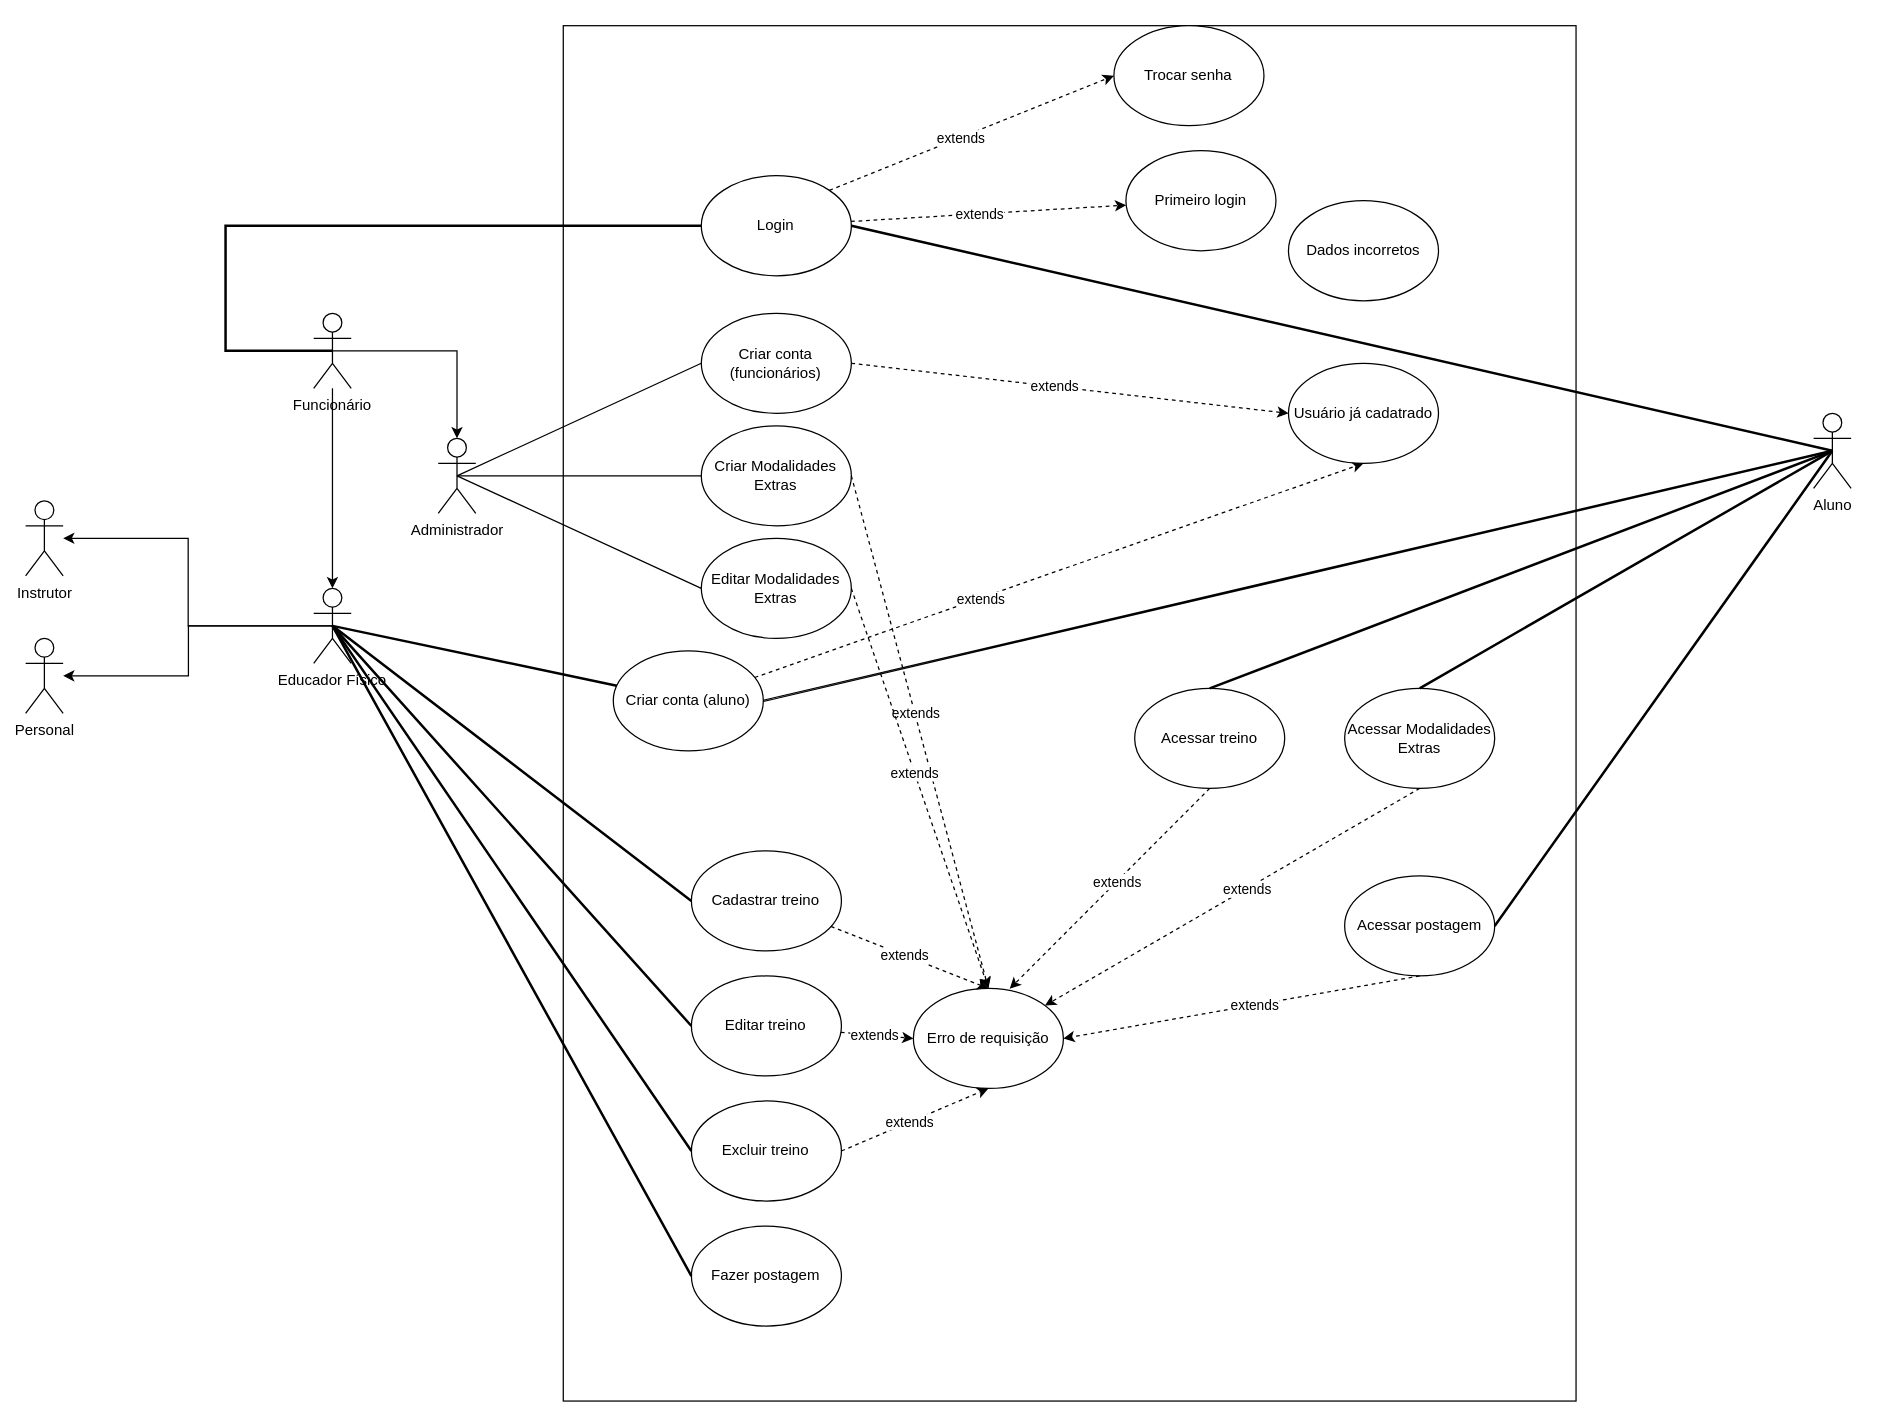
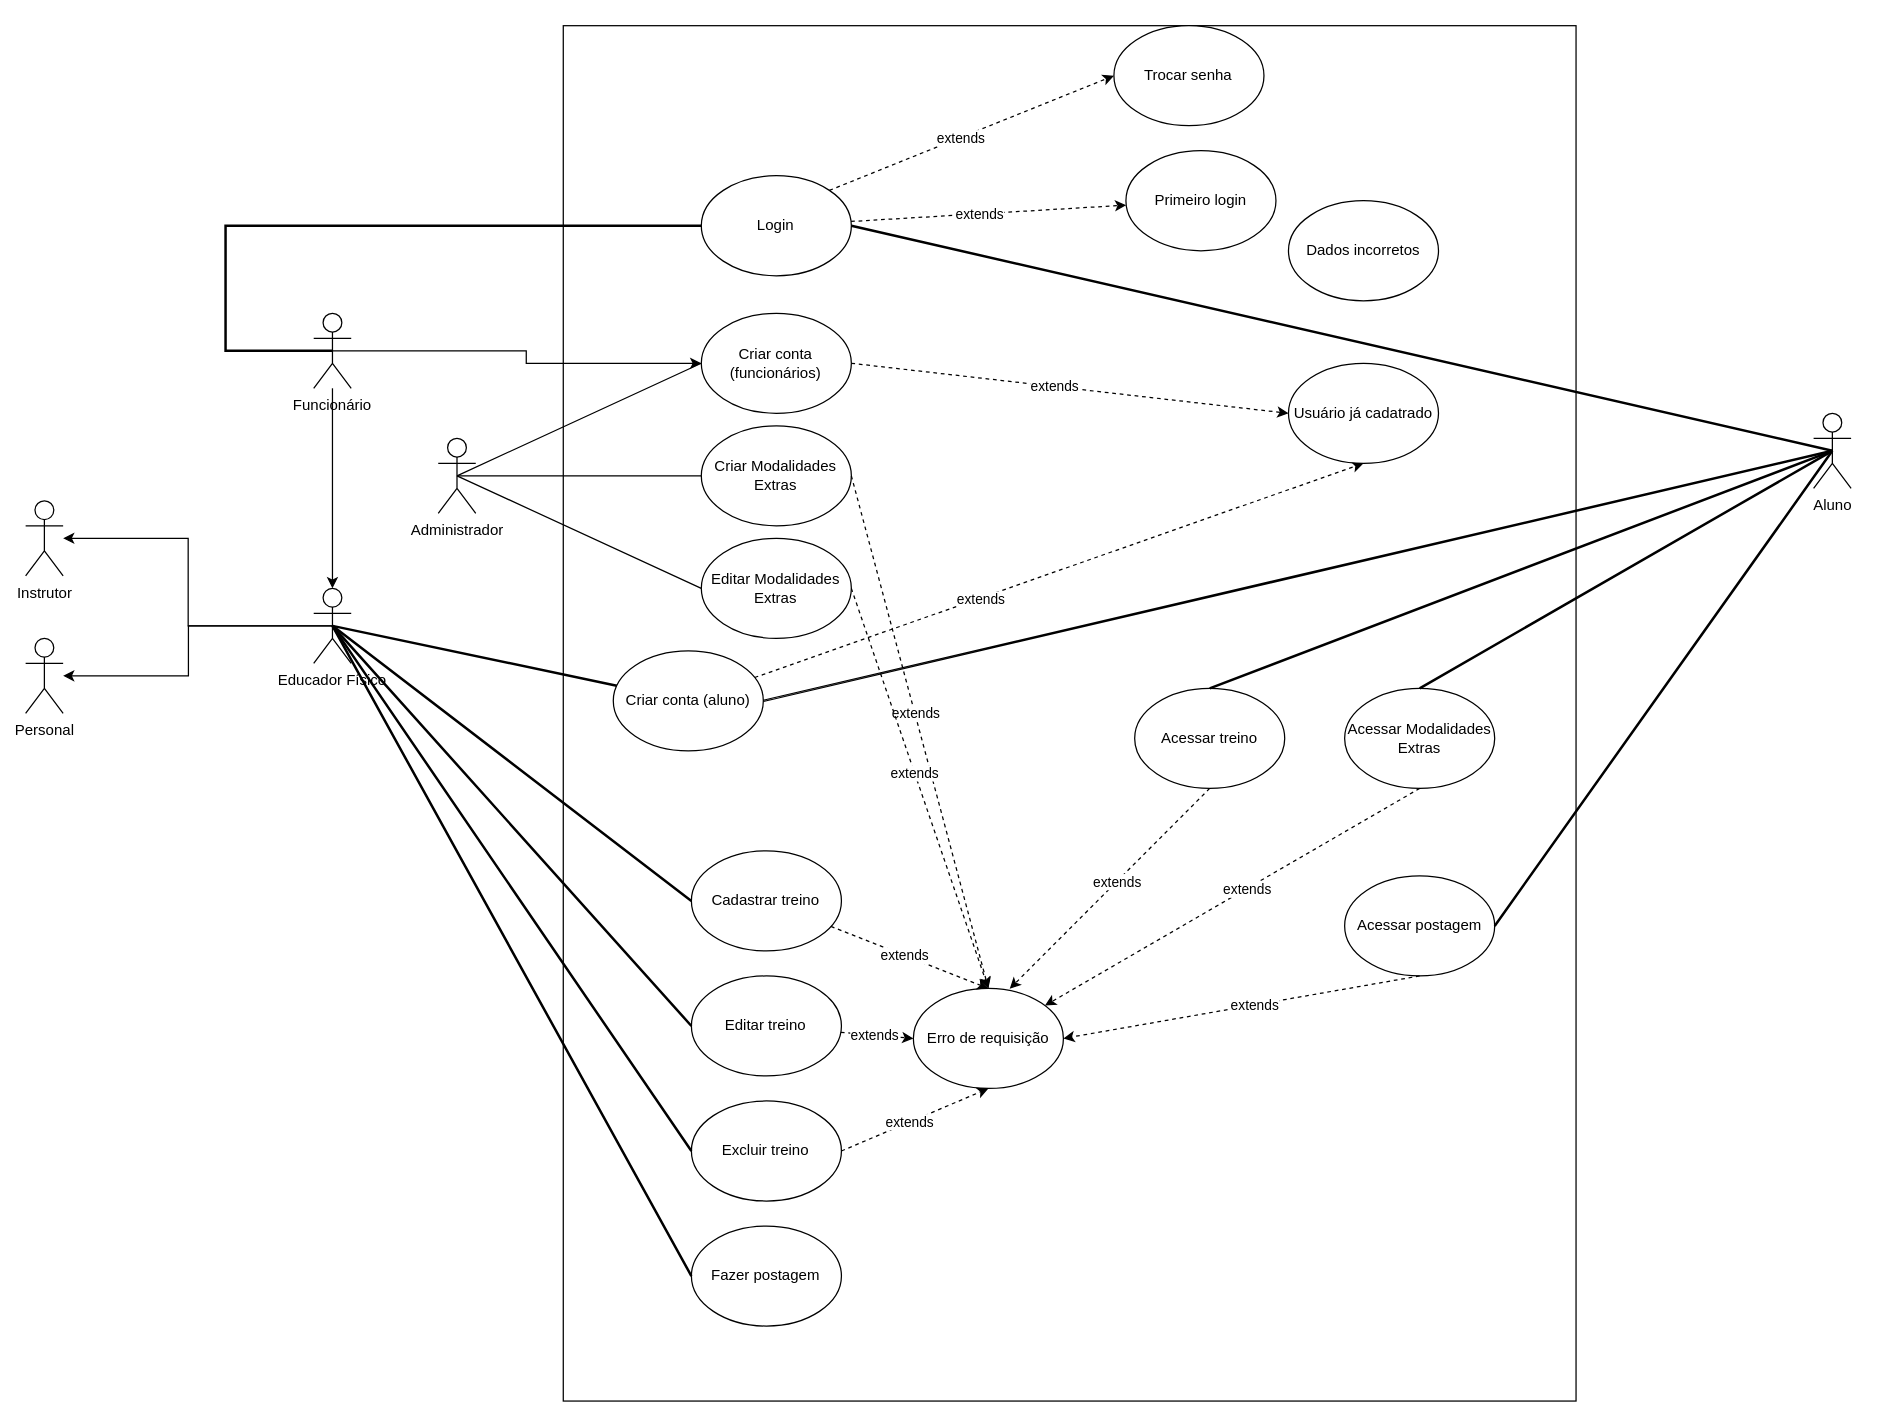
edge "Funcionário" -> "Administrador": now "Funcionário" -> "Criar conta (funcionários)"
